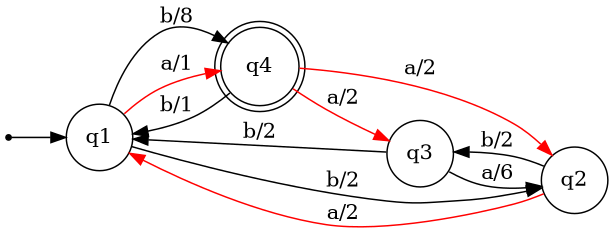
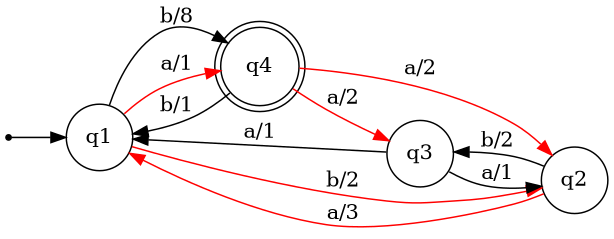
edge "q3" -> "q1": label "b/2" -> "a/1"
edge "q3" -> "q2": label "a/6" -> "a/1"
edge "q1" -> "q2": color black -> red
edge "q2" -> "q1": label "a/2" -> "a/3"
